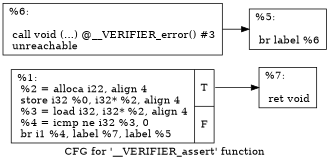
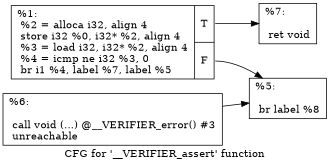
node "%5:": text "br label %6" -> "br label %8"
edge "%1:" -> "%5:": added
node "%1:": text "%2 = alloca i22, align 4" -> "%2 = alloca i32, align 4"
